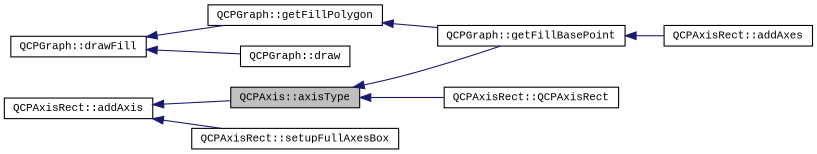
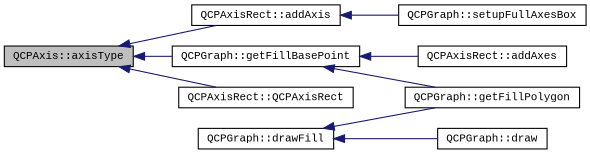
edge "QCPGraph::getFillBasePoint" -> "QCPGraph::getFillPolygon": reversed
edge "QCPAxis::axisType" -> "QCPAxisRect::addAxis": reversed
node "QCPAxisRect::setupFullAxesBox": label "QCPAxisRect::setupFullAxesBox" -> "QCPGraph::setupFullAxesBox"
